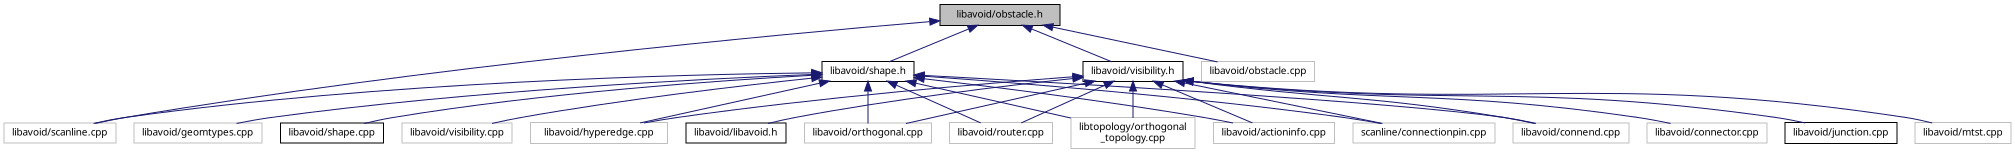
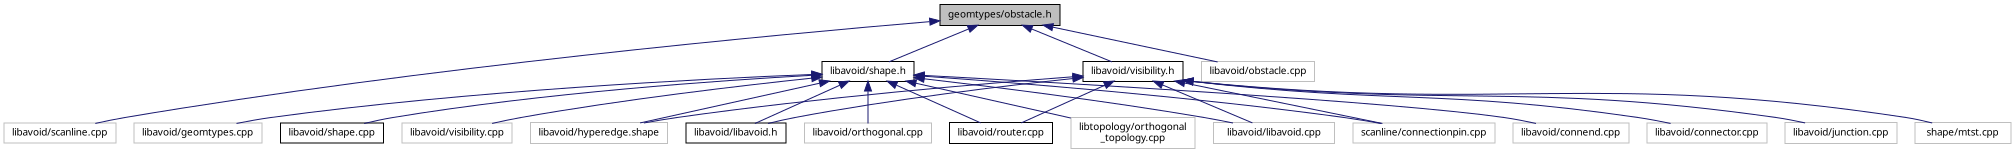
node "libavoid/obstacle.h": label "libavoid/obstacle.h" -> "geomtypes/obstacle.h"
edge "libavoid/scanline.cpp" -> "libavoid/shape.h": now "libavoid/libavoid.h" -> "libavoid/shape.h"
edge "libavoid/connend.cpp" -> "libavoid/visibility.h": removed
edge "libtopology/orthogonal _topology.cpp" -> "libavoid/visibility.h": removed
edge "libavoid/orthogonal.cpp" -> "libavoid/visibility.h": removed
node "libavoid/hyperedge.cpp": label "libavoid/hyperedge.cpp" -> "libavoid/hyperedge.shape"
node "libavoid/router.cpp": color grey75 -> black
node "libavoid/actioninfo.cpp": label "libavoid/actioninfo.cpp" -> "libavoid/libavoid.cpp"
node "libavoid/junction.cpp": color black -> grey75
node "libavoid/mtst.cpp": label "libavoid/mtst.cpp" -> "shape/mtst.cpp"
